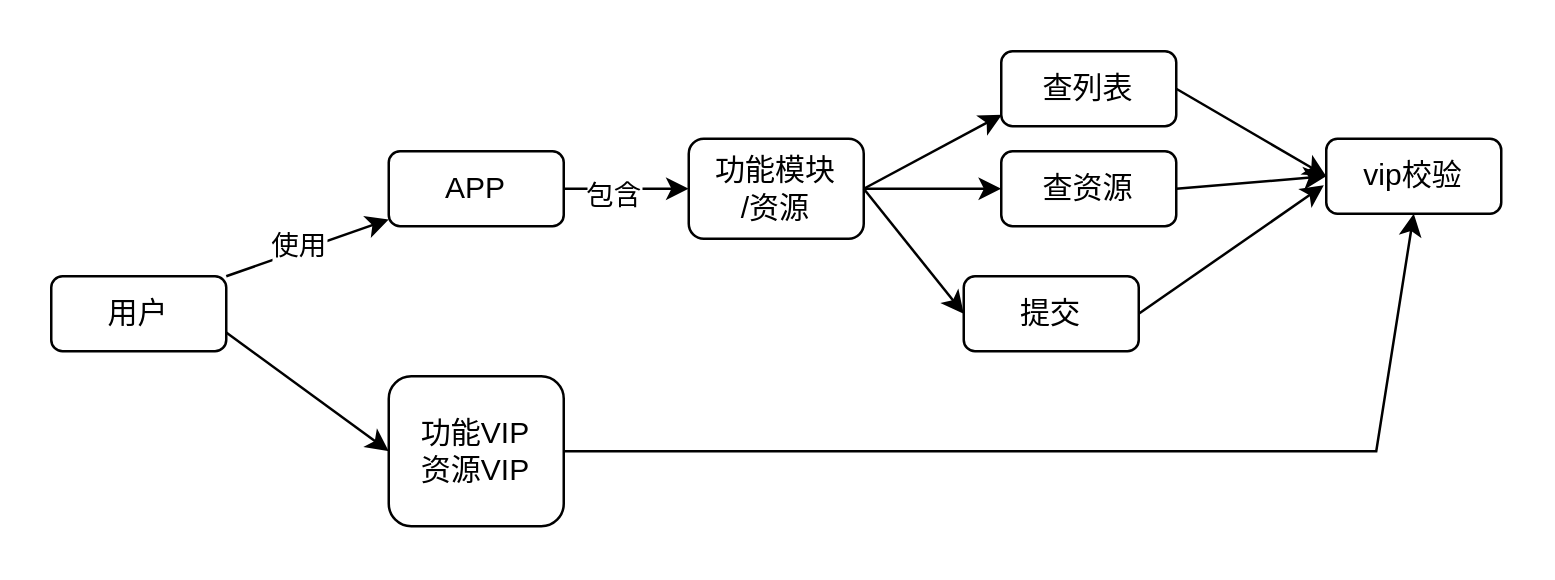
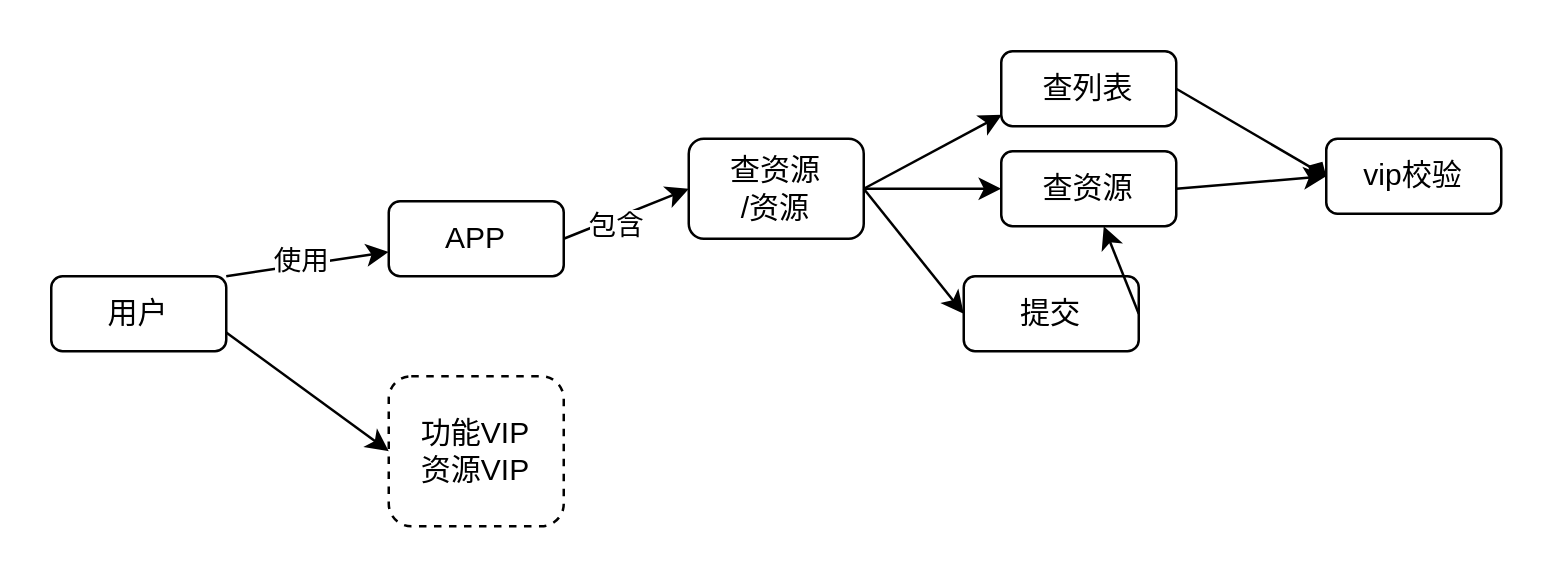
edge "查列表" -> "vip校验": arrowhead classic -> diamond
node "APP": moved (476, 189) -> (476, 239)
node "功能模块 /资源": label "功能模块 /资源" -> "查资源 /资源"
edge "提交" -> "vip校验": now "提交" -> "查资源"
node "功能VIP 资源VIP": style solid -> dashed
edge "功能VIP 资源VIP" -> "vip校验": removed
